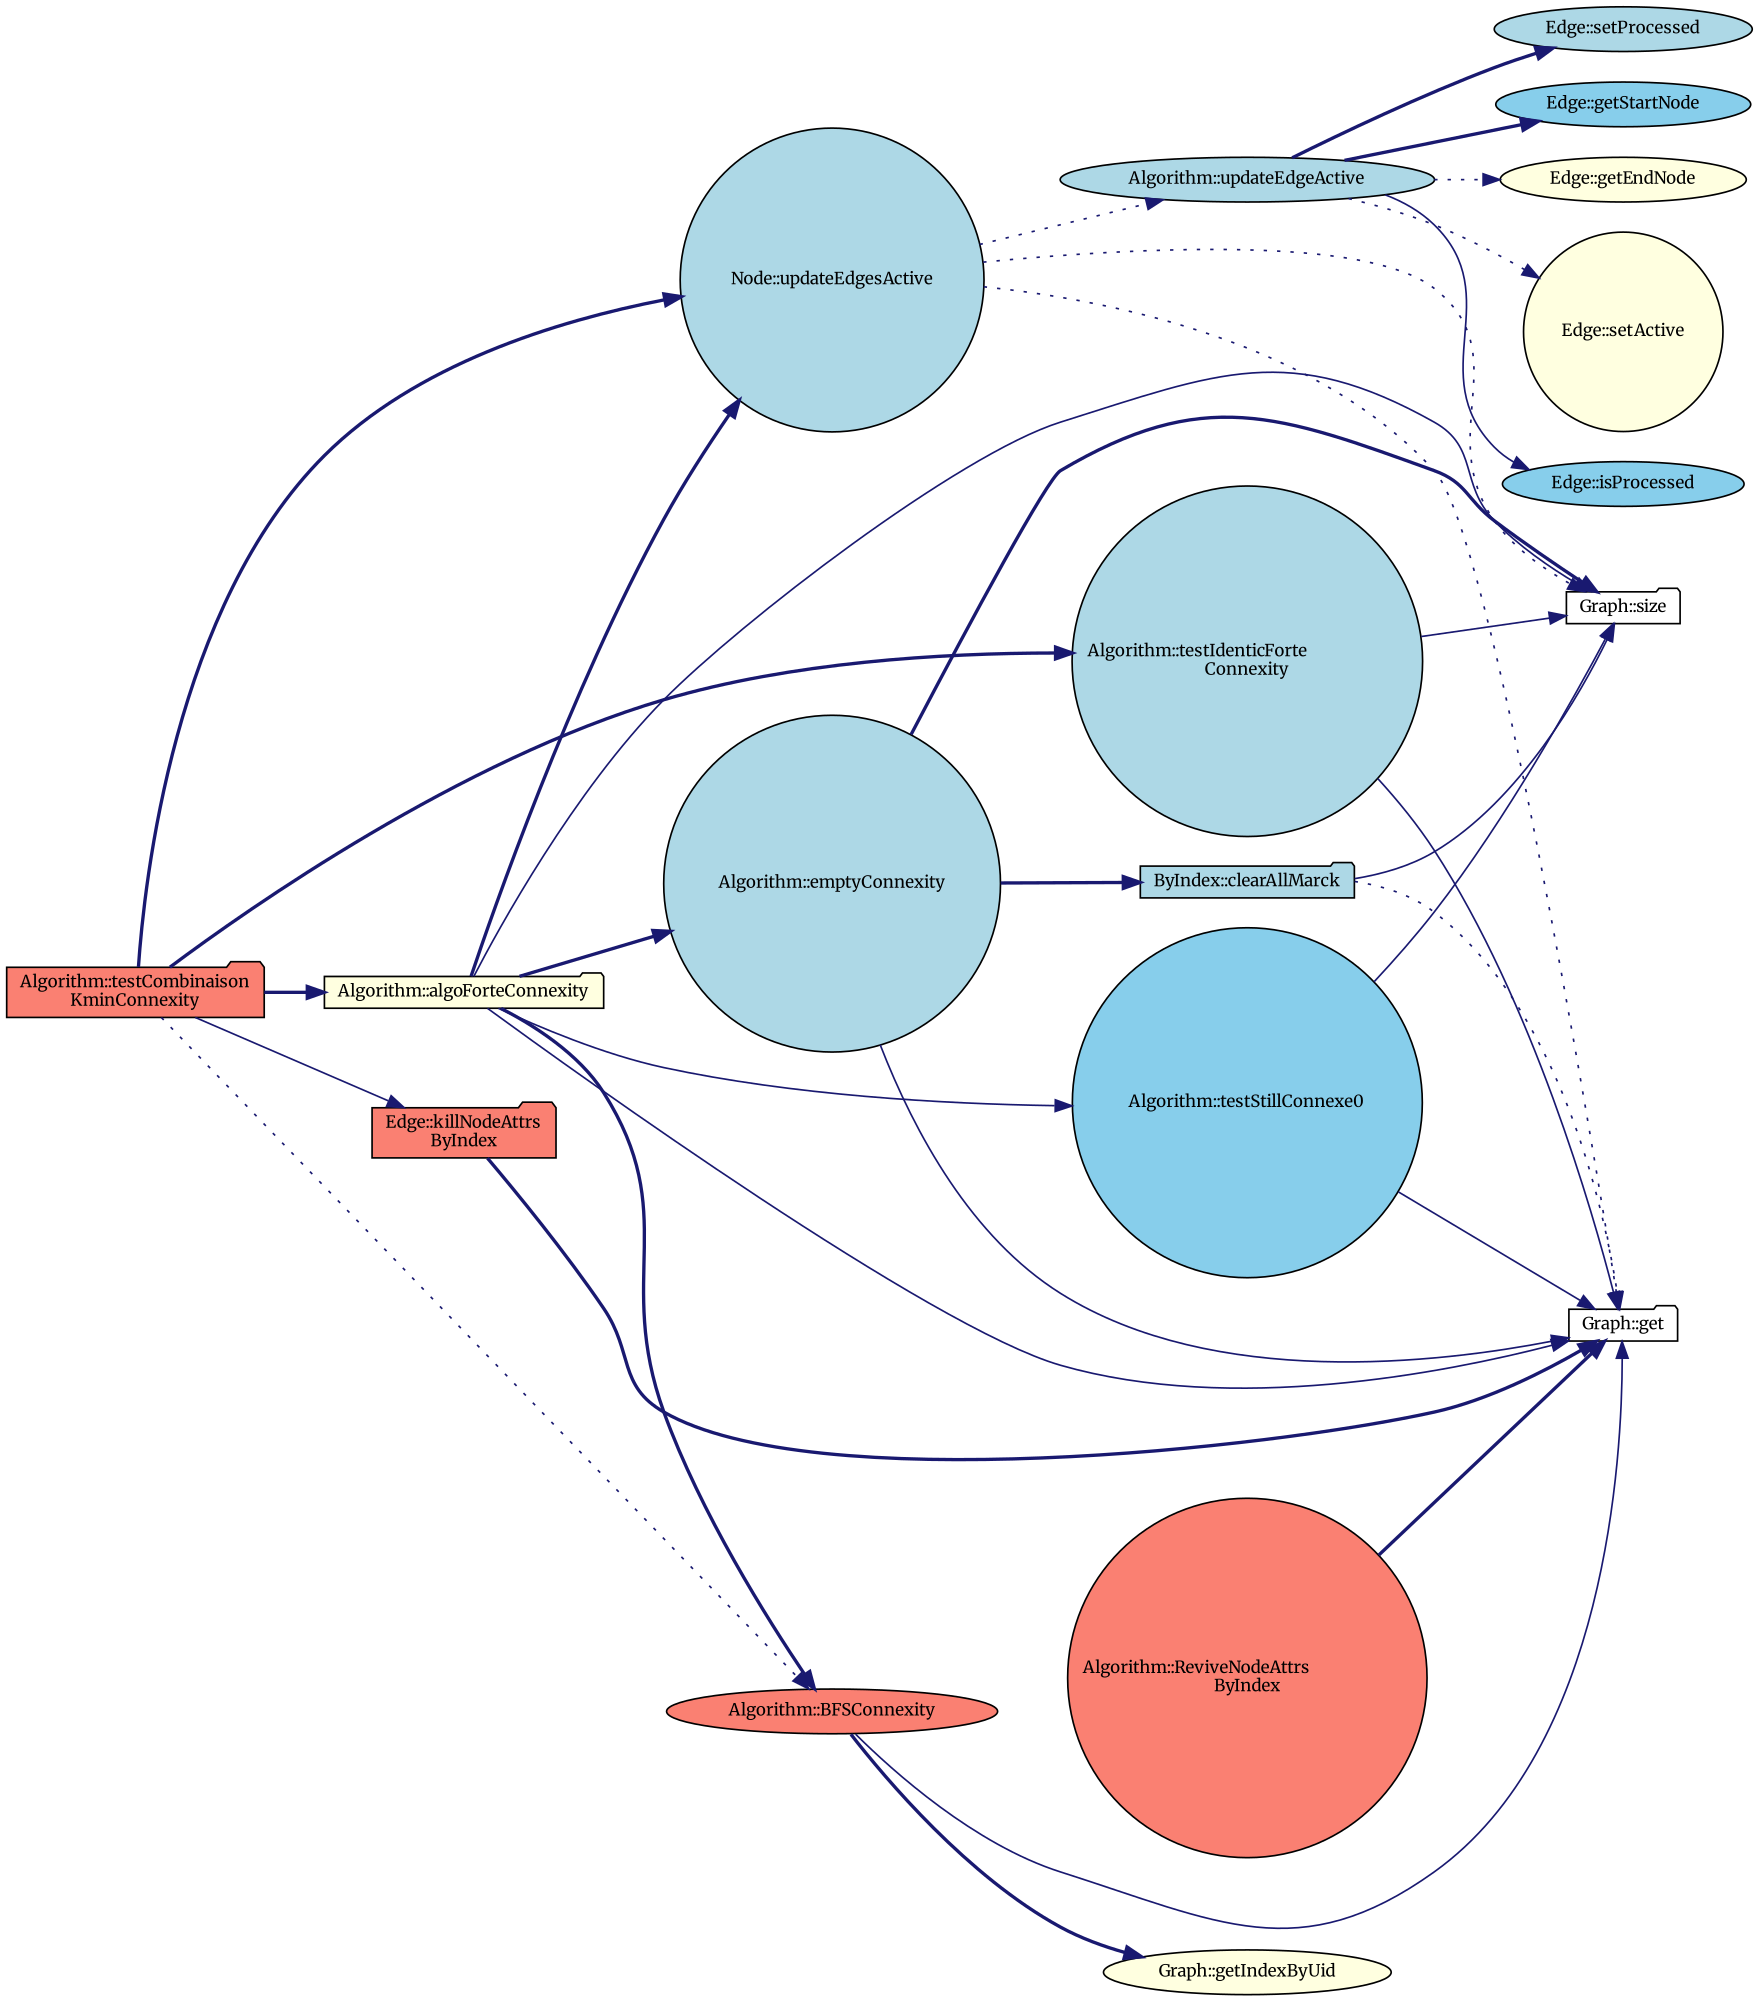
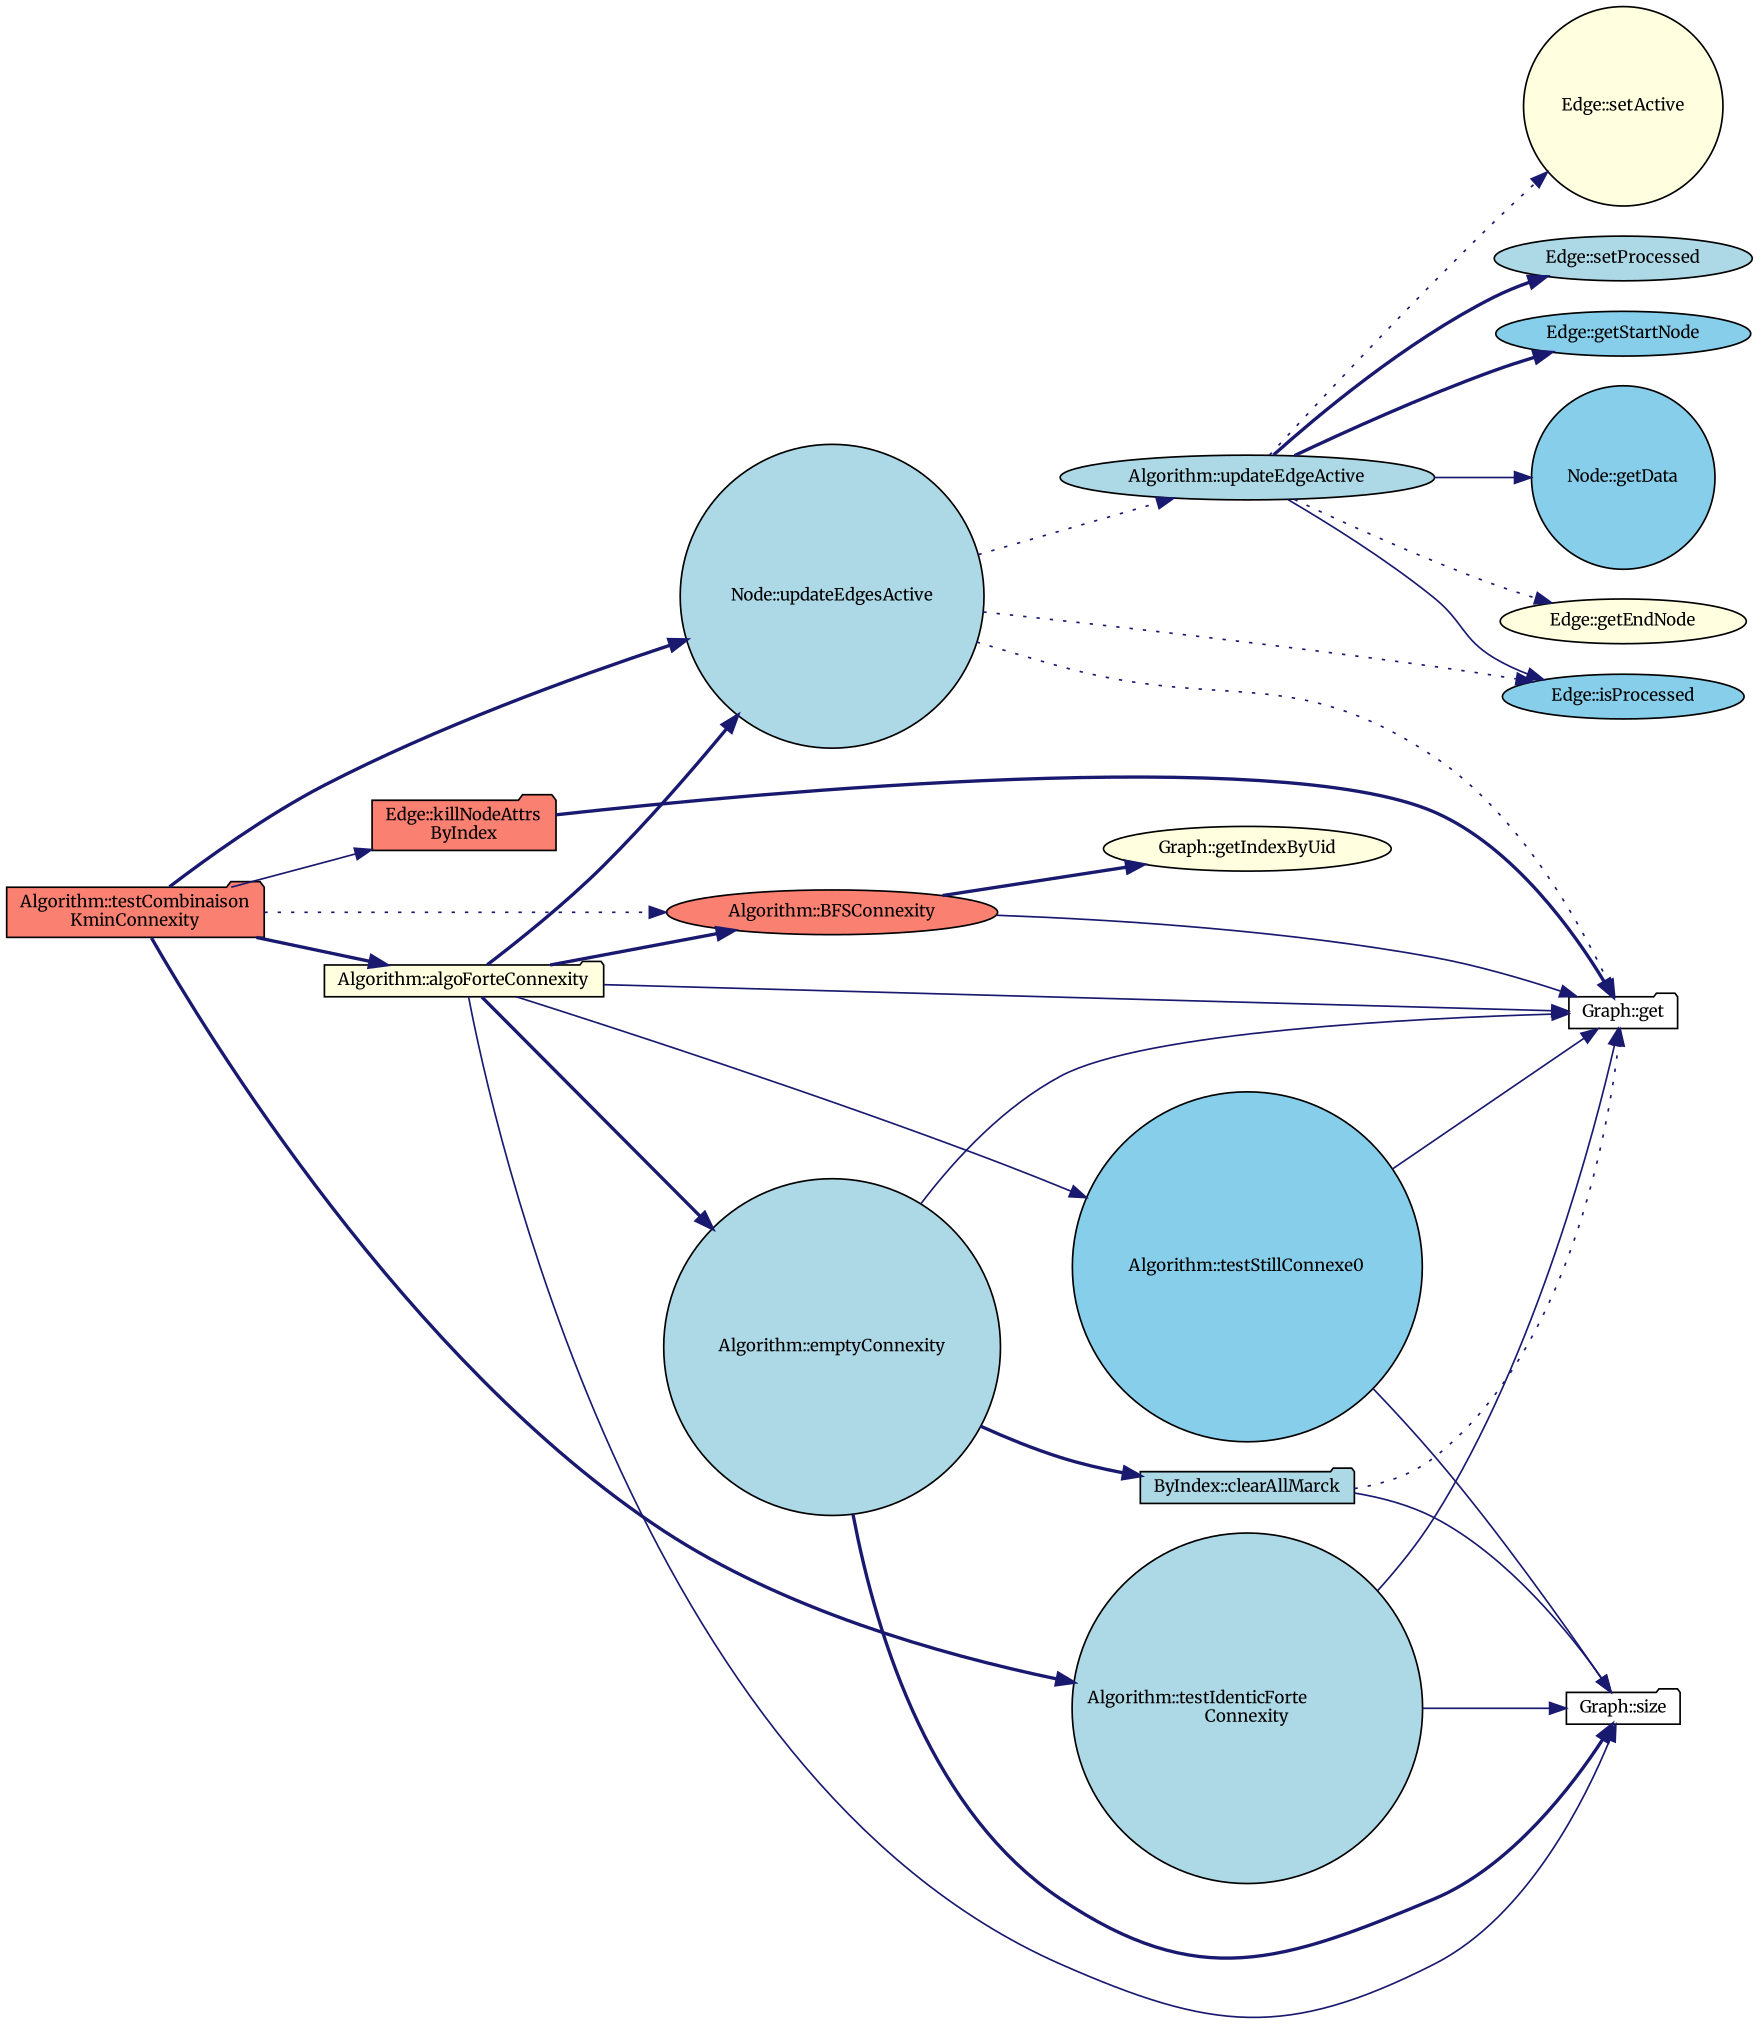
edge "Node::updateEdgesActive" -> "Graph::size": now "Node::updateEdgesActive" -> "Edge::isProcessed"
node "Node::getData": added
node "Algorithm::ReviveNodeAttrs ByIndex": removed
